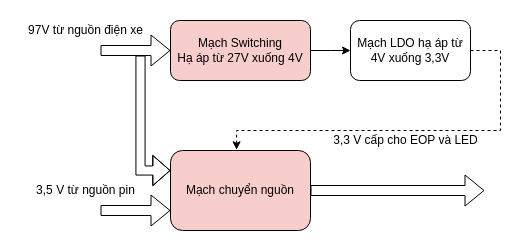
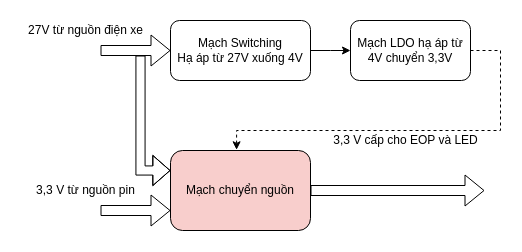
node "97V từ nguồn điện xe": label "97V từ nguồn điện xe" -> "27V từ nguồn điện xe"
node "Mạch Switching Hạ áp từ 27V xuống 4V": fillcolor #f8cecc -> #ffffff
node "Mạch LDO hạ áp từ 4V xuống 3,3V": label "Mạch LDO hạ áp từ 4V xuống 3,3V" -> "Mạch LDO hạ áp từ 4V chuyển 3,3V"
node "3,5 V từ nguồn pin": label "3,5 V từ nguồn pin" -> "3,3 V từ nguồn pin"
